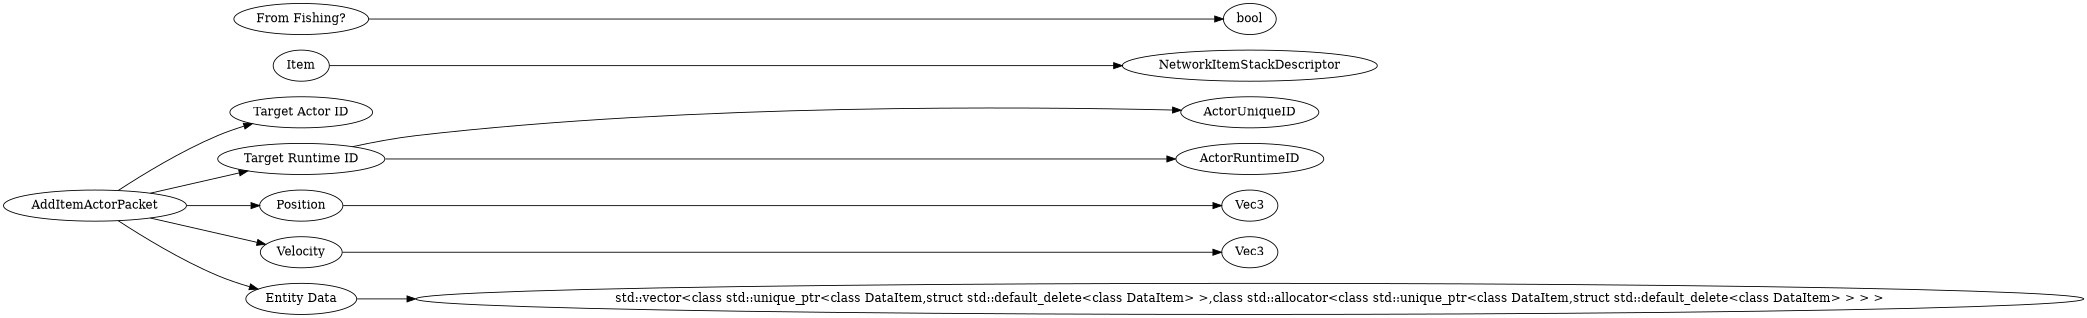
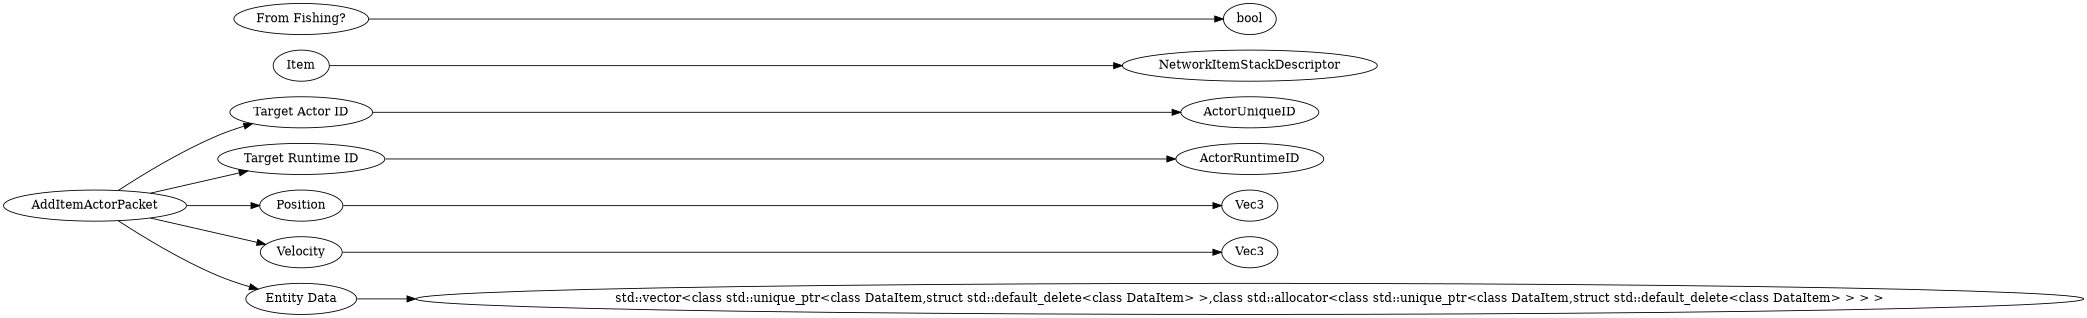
edge "Target Runtime ID" -> "ActorUniqueID": now "Target Actor ID" -> "ActorUniqueID"
